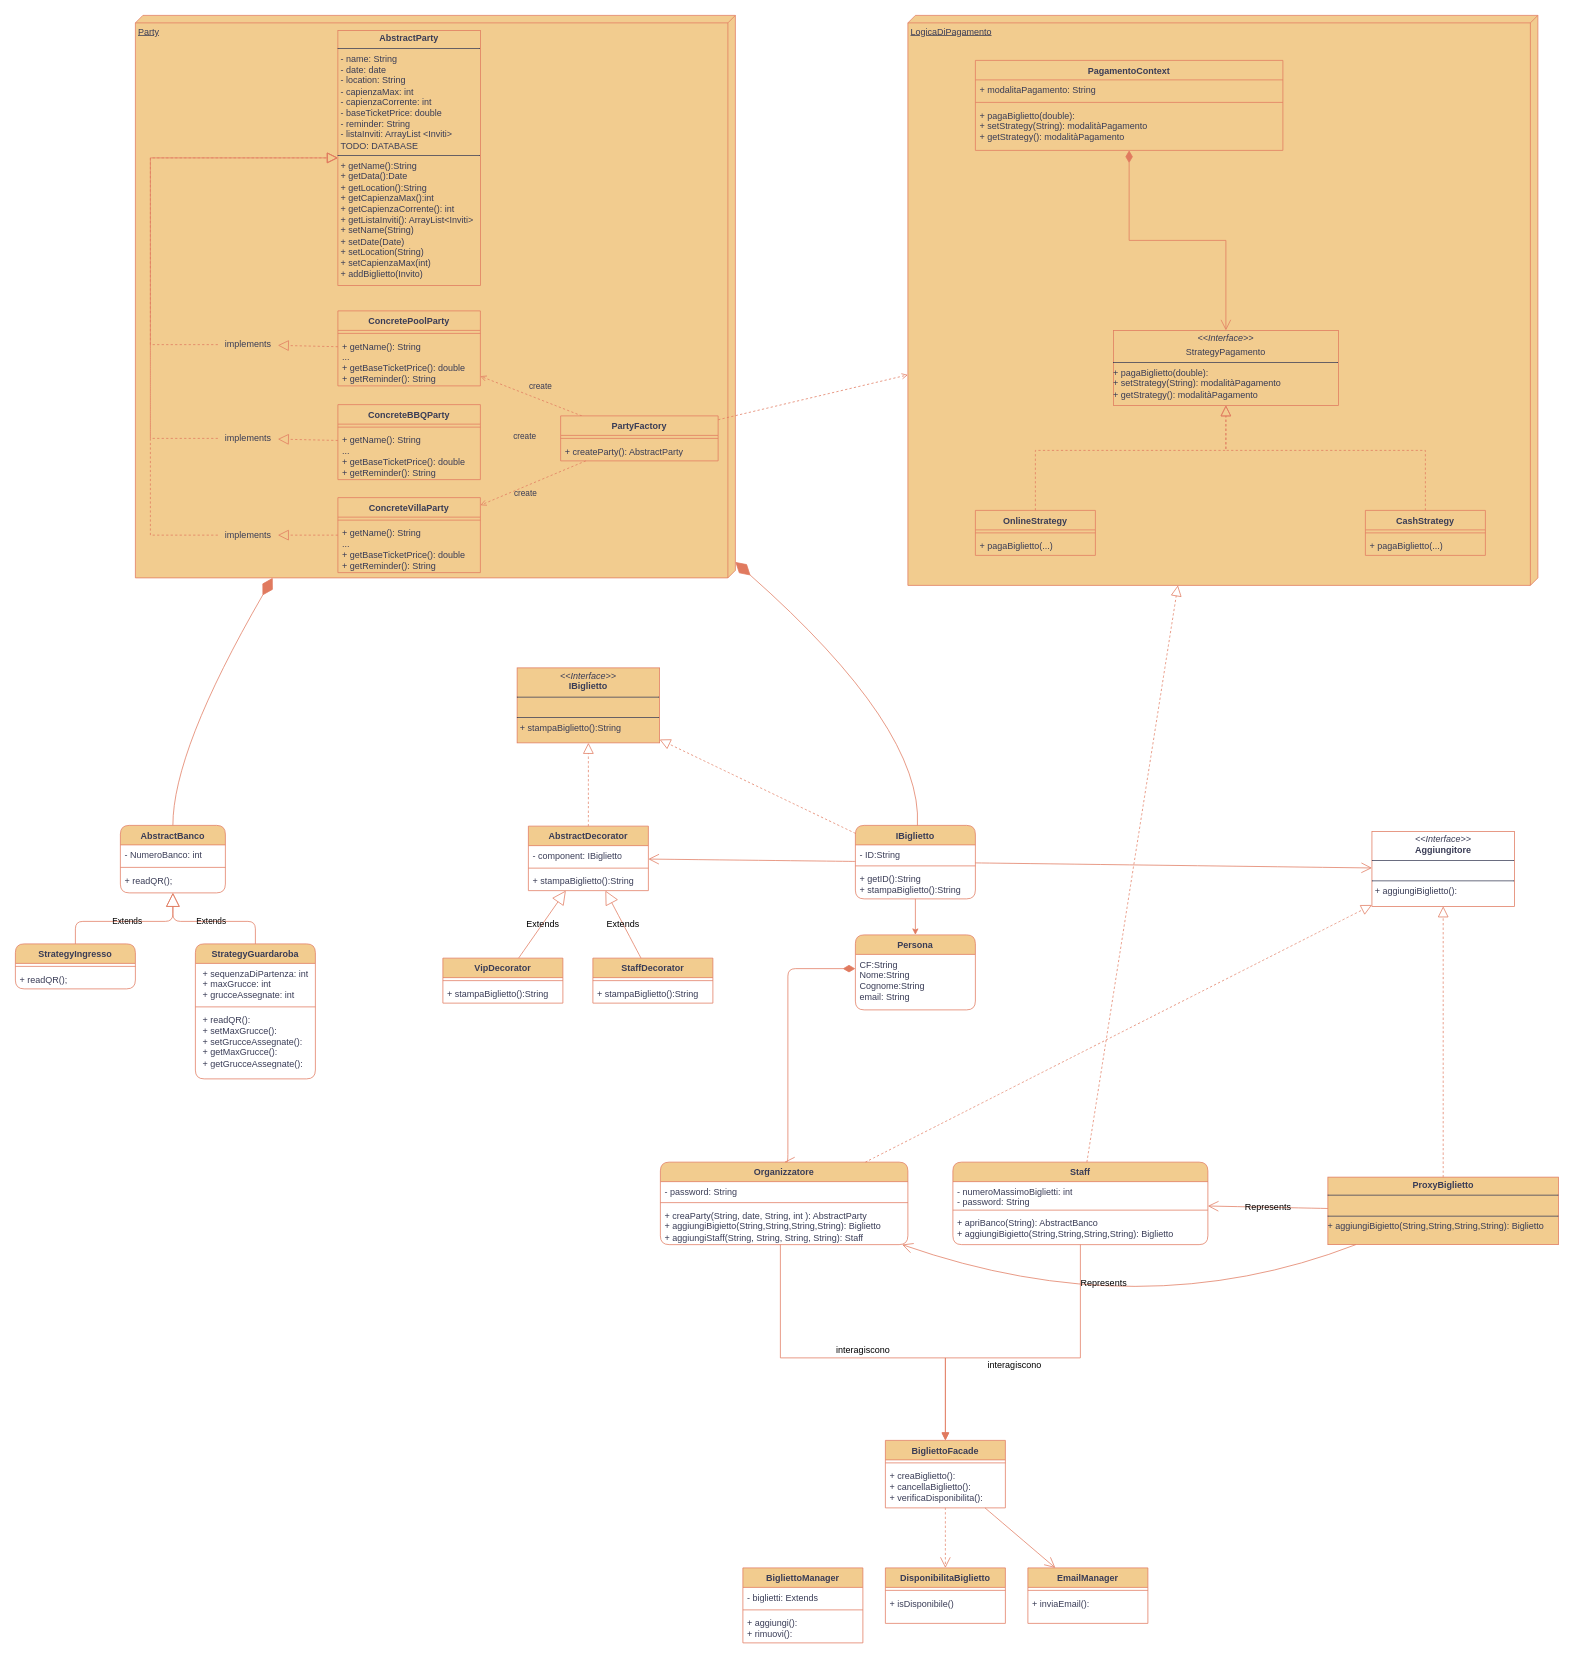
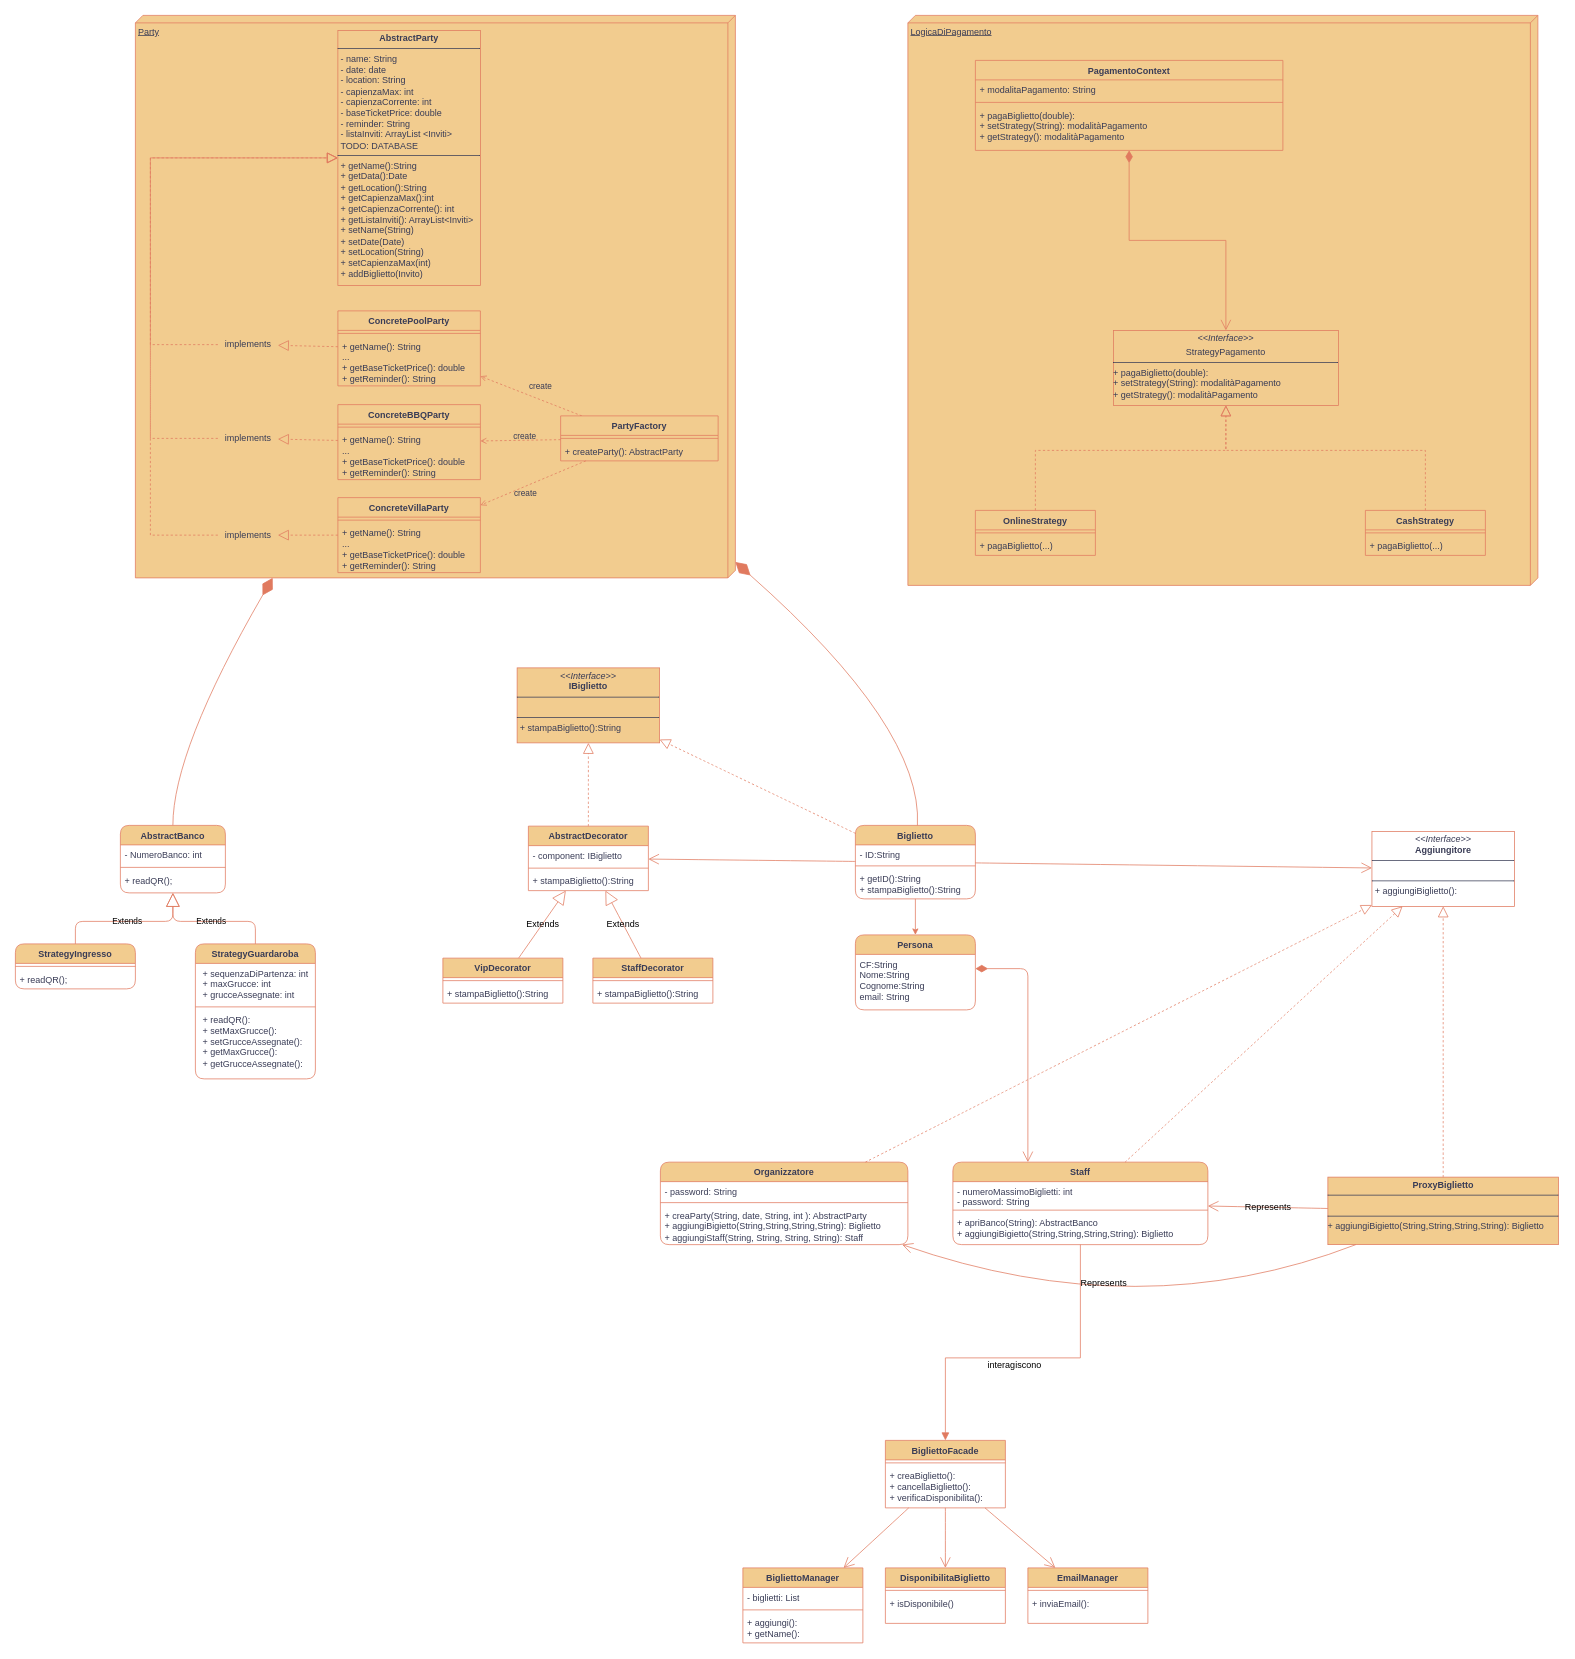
edge "PartyFactory" -> "LogicaDiPagamento": now "PartyFactory" -> "ConcreteBBQParty"
node "IBiglietto": label "IBiglietto" -> "Biglietto"
edge "Staff" -> "LogicaDiPagamento": now "Staff" -> "<<Interface>> Aggiungitore + aggiungiBiglietto():"
edge "Persona" -- "Organizzatore": removed
edge "Persona" -- "Staff": added
edge "Organizzatore" -> "BigliettoFacade": removed, label "interagiscono"
edge "BigliettoFacade" -> "BigliettoManager": added
edge "BigliettoFacade" -> "DisponibilitaBiglietto": style dashed -> solid
node "- biglietti: Extends": label "- biglietti: Extends" -> "- biglietti: List"
node "+ aggiungi(): + rimuovi():": label "+ aggiungi(): + rimuovi():" -> "+ aggiungi(): + getName():"
